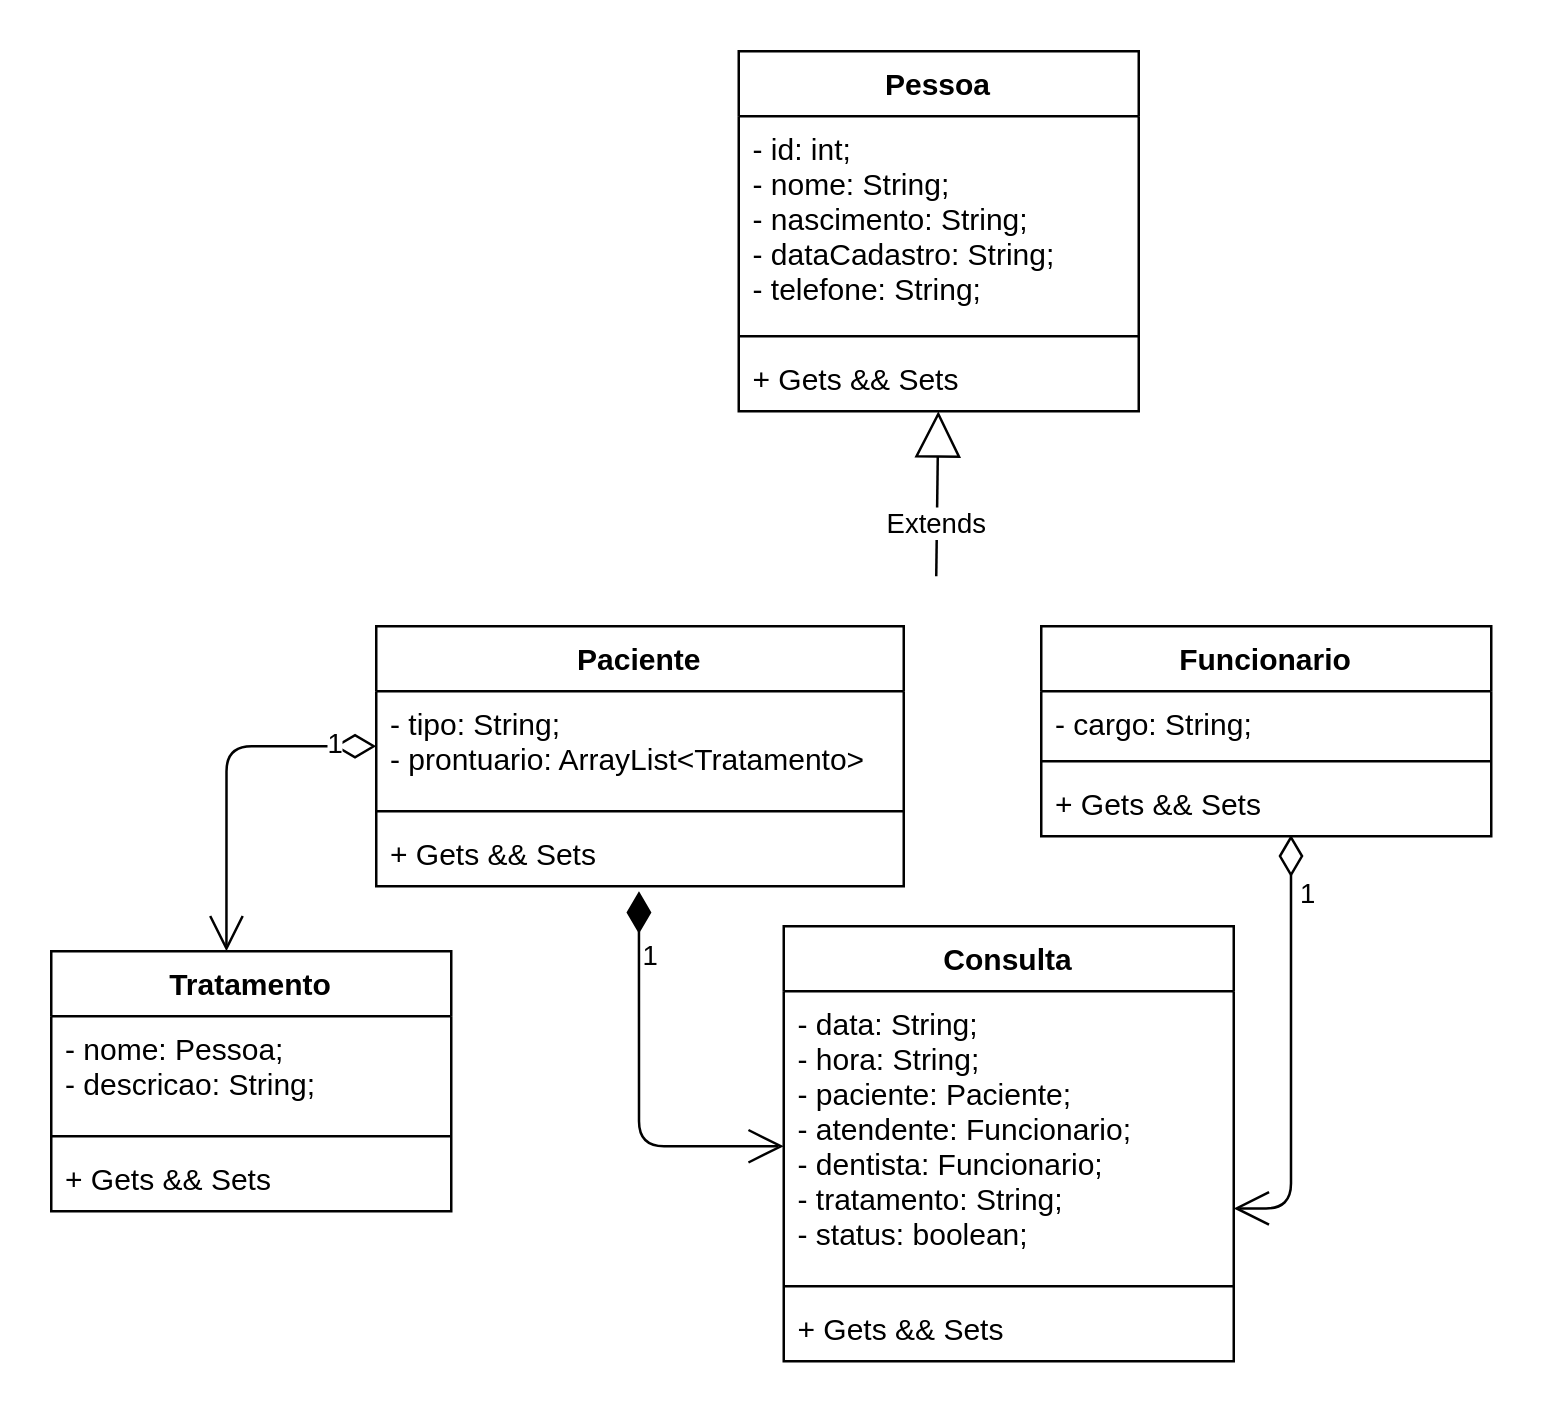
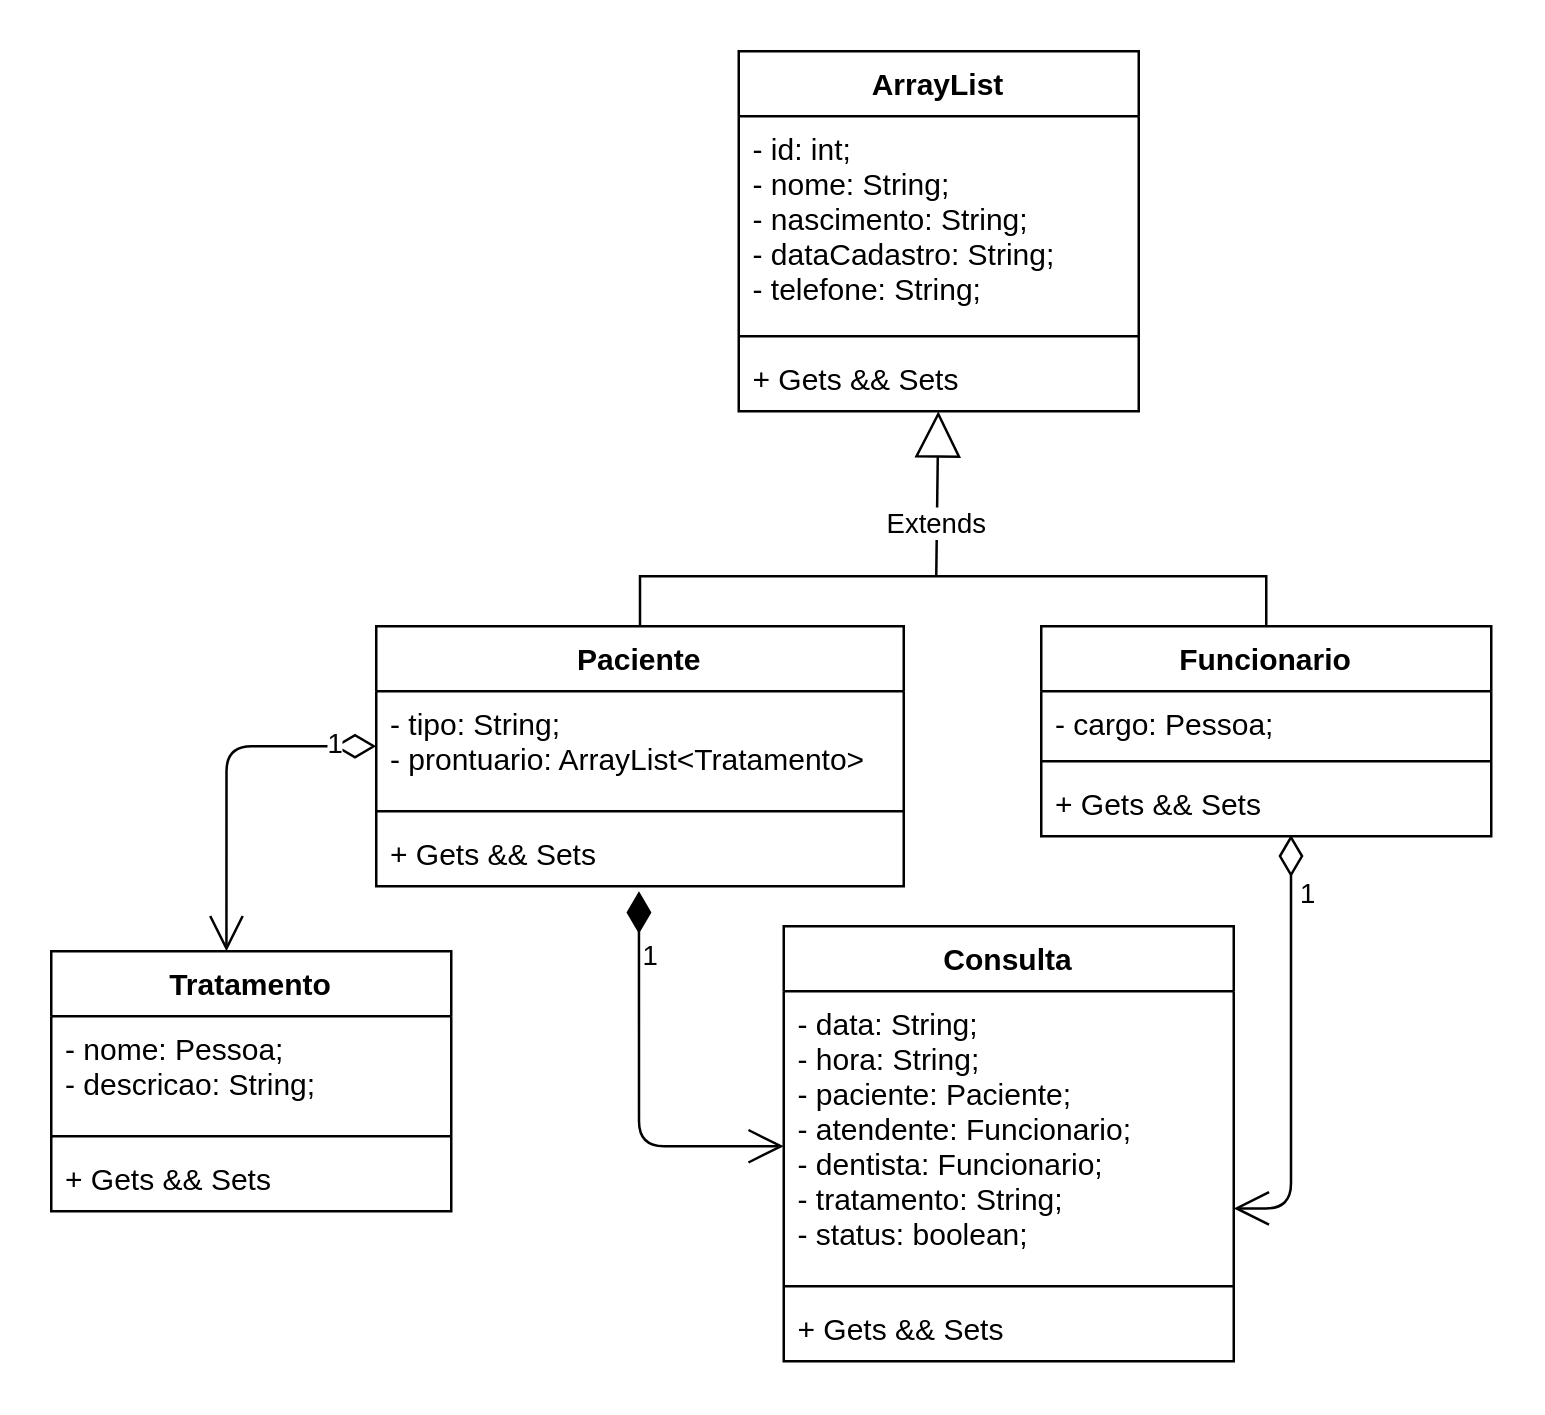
node "Pessoa": label "Pessoa" -> "ArrayList"
edge "Funcionario" -- "Paciente": added
node "- cargo: String;": label "- cargo: String;" -> "- cargo: Pessoa;"
